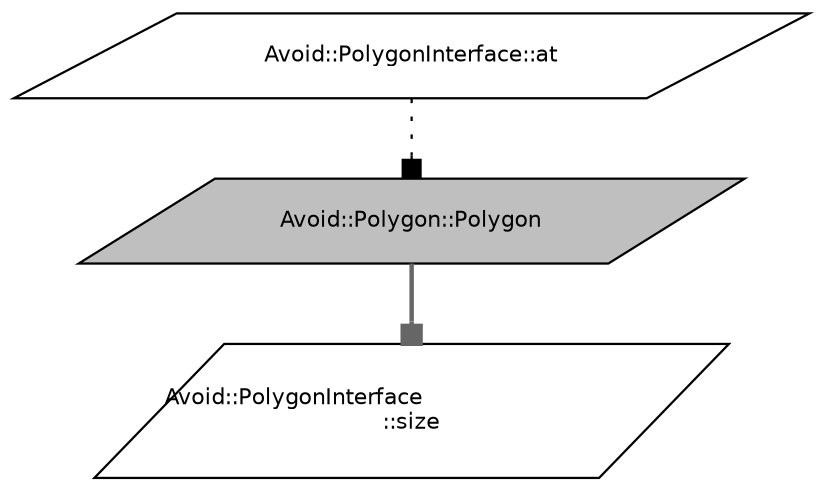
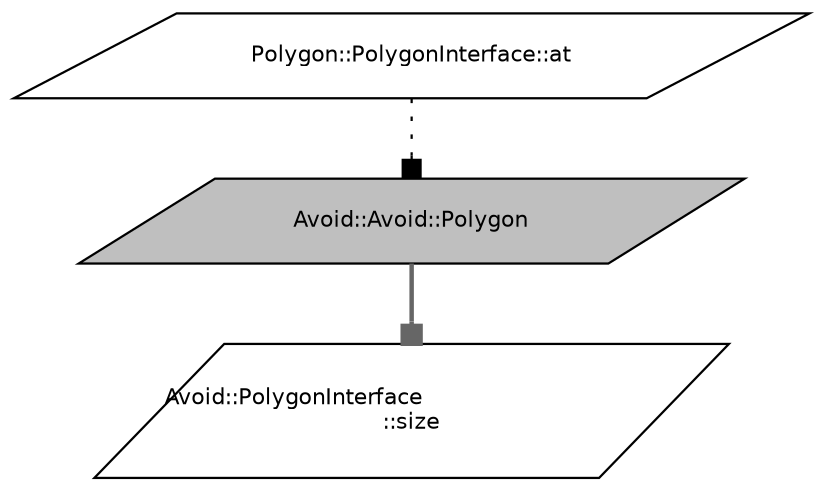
node "Avoid::PolygonInterface::at": label "Avoid::PolygonInterface::at" -> "Polygon::PolygonInterface::at"
node "Avoid::Polygon::Polygon": label "Avoid::Polygon::Polygon" -> "Avoid::Avoid::Polygon"
